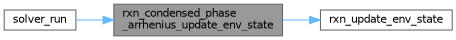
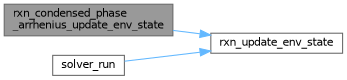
edge "solver_run" -> "rxn_condensed_phase _arrhenius_update_env_state": now "solver_run" -> "rxn_update_env_state"
